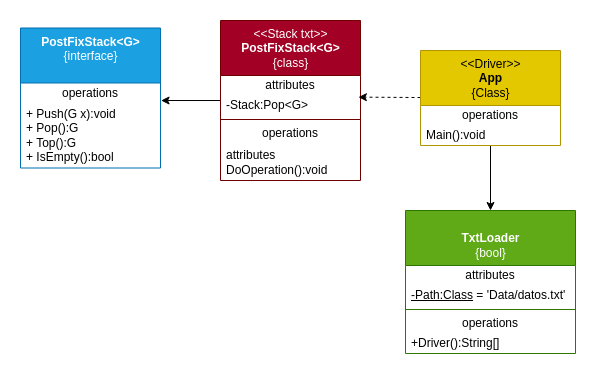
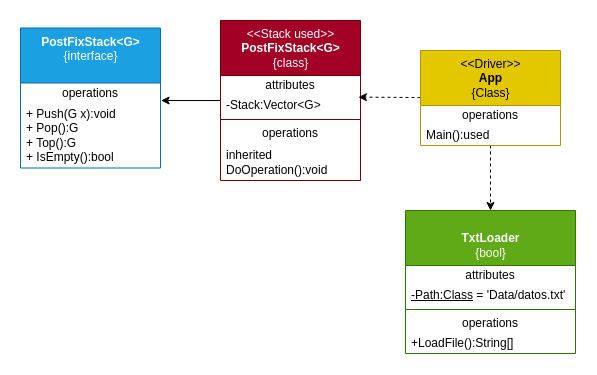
node "<<Stack txt>> PostFixStack<G> {class}": label "<<Stack txt>> PostFixStack<G> {class}" -> "<<Stack used>> PostFixStack<G> {class}"
node "-Stack:Pop<G>": label "-Stack:Pop<G>" -> "-Stack:Vector<G>"
node "Main():void": label "Main():void" -> "Main():used"
node "attributes DoOperation():void": label "attributes DoOperation():void" -> "inherited DoOperation():void"
edge "<<Driver>> App {Class}" -> "TxtLoader {bool}": style solid -> dashed
node "+Driver():String[]": label "+Driver():String[]" -> "+LoadFile():String[]"
